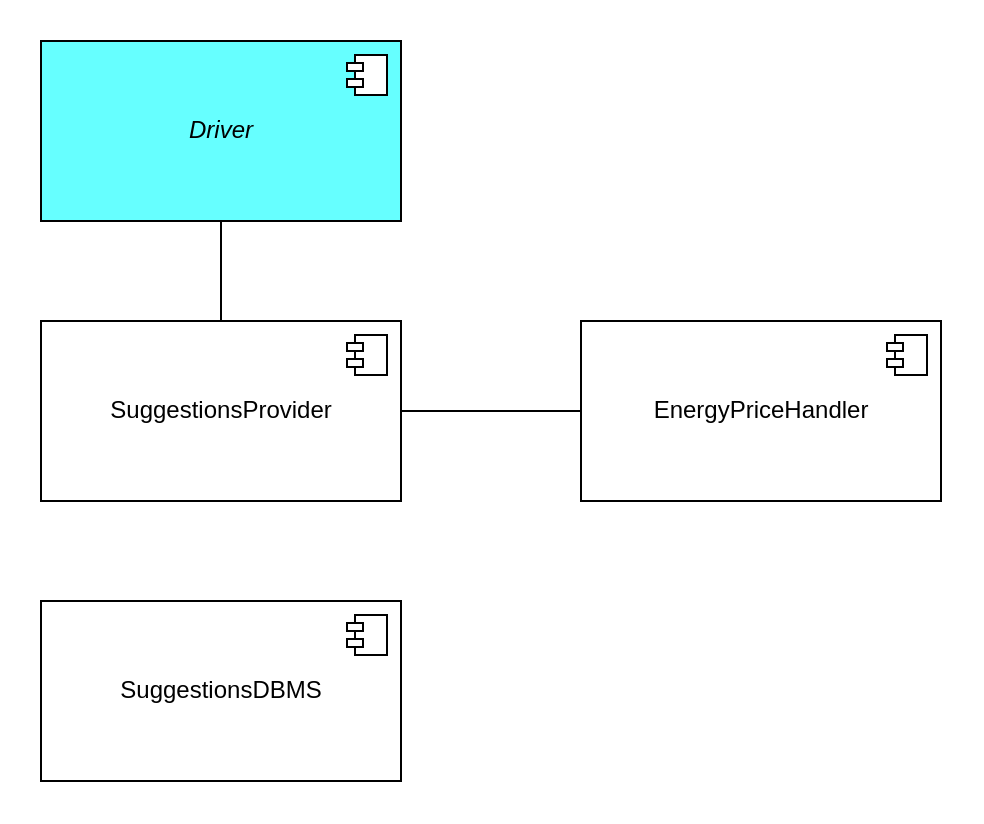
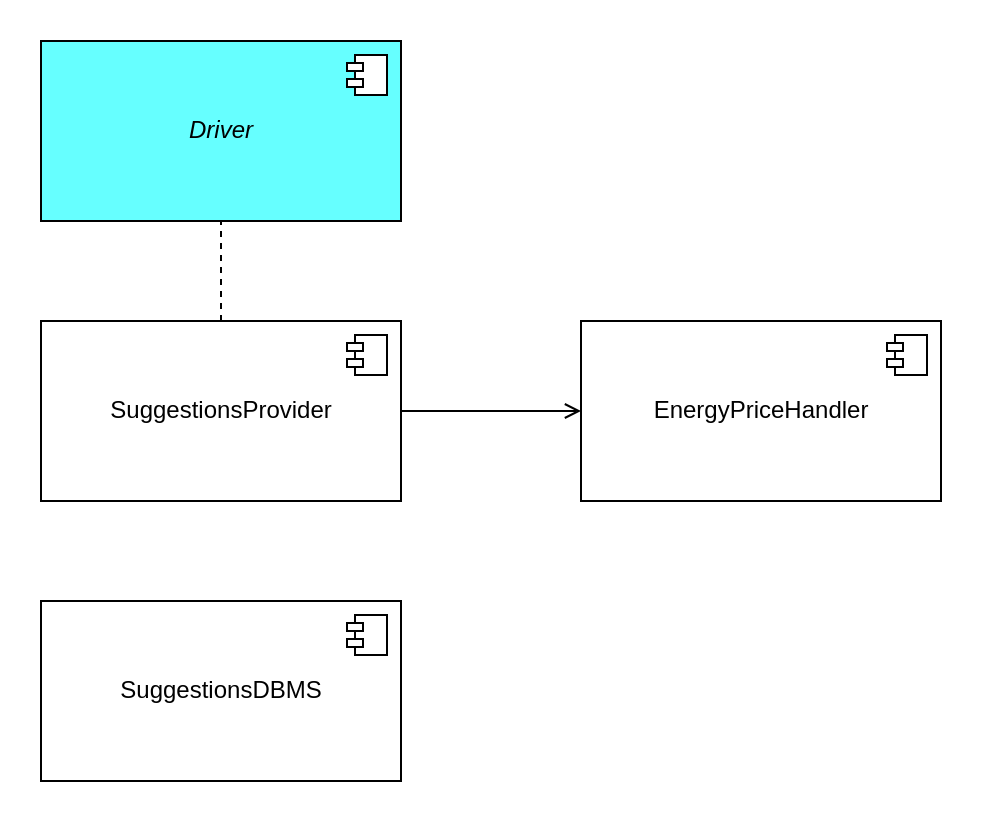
edge "Driver" -- "SuggestionsProvider": style solid -> dashed
edge "SuggestionsProvider" -- "EnergyPriceHandler": arrowhead none -> open
